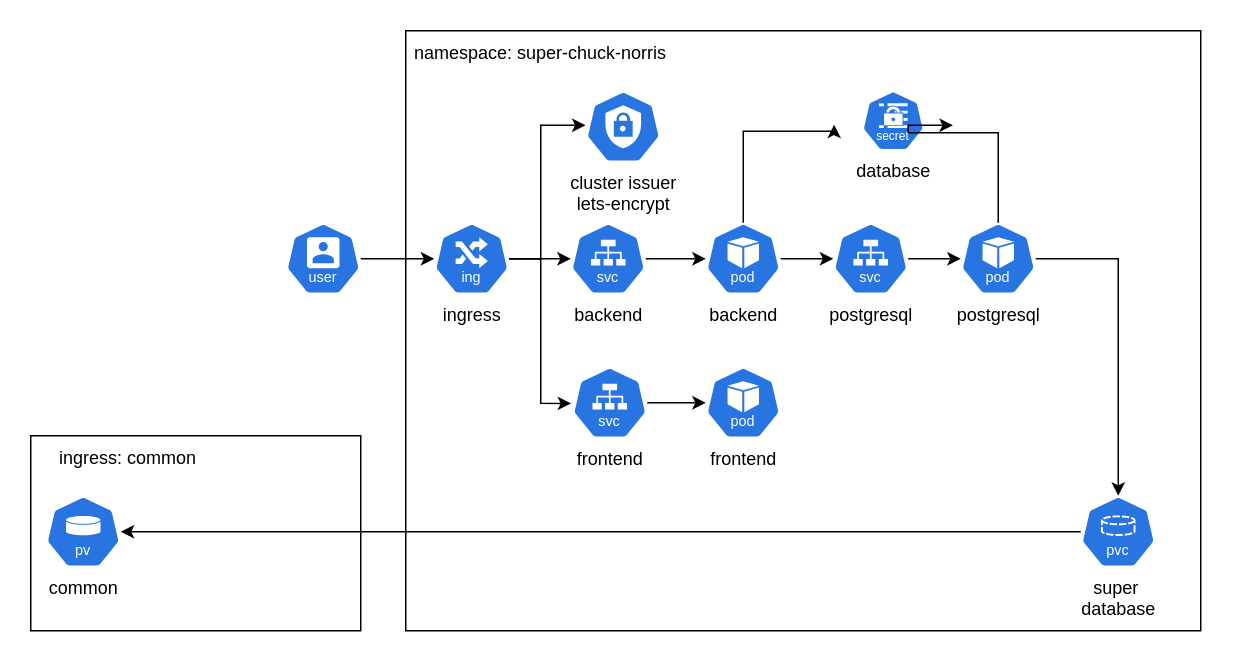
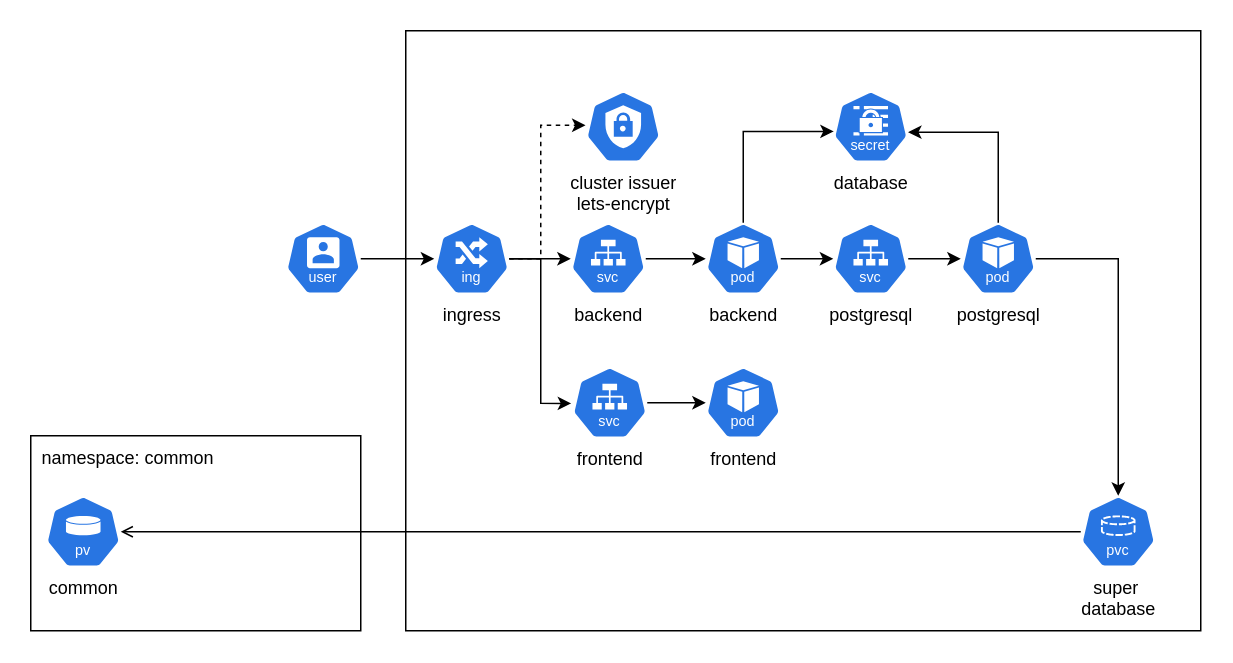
node "namespace: super-chuck-norris": removed
node "database": size 120x60 -> 75x72
edge "ingress" -> "cluster issuer lets-encrypt": style solid -> dashed
node "ingress: common": label "ingress: common" -> "namespace: common"
edge "super database" -> "common": arrowhead classic -> open
